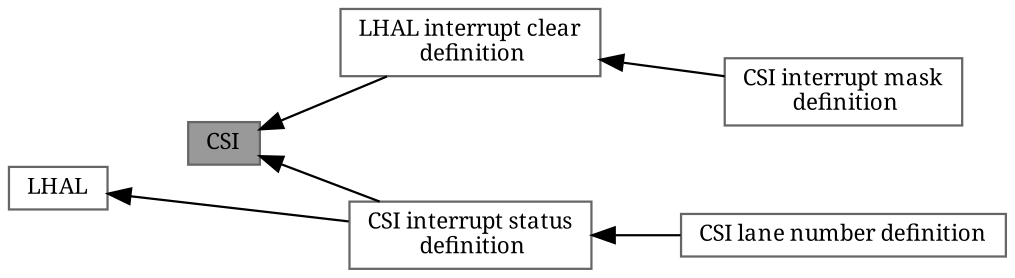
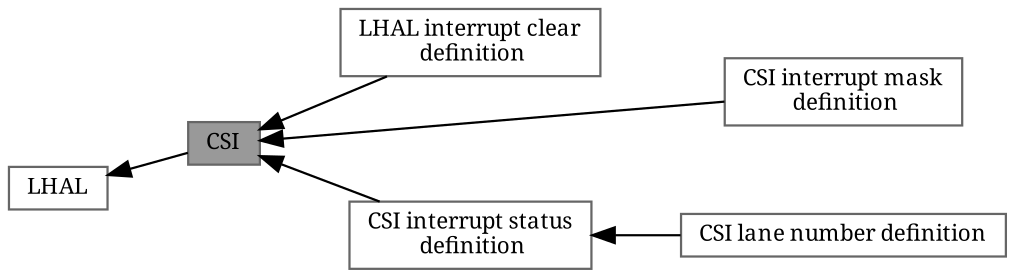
edge "CSI interrupt mask definition" -> "LHAL interrupt clear definition": now "CSI interrupt mask definition" -> "CSI"
edge "CSI interrupt status definition" -> "LHAL": now "CSI" -> "LHAL"
